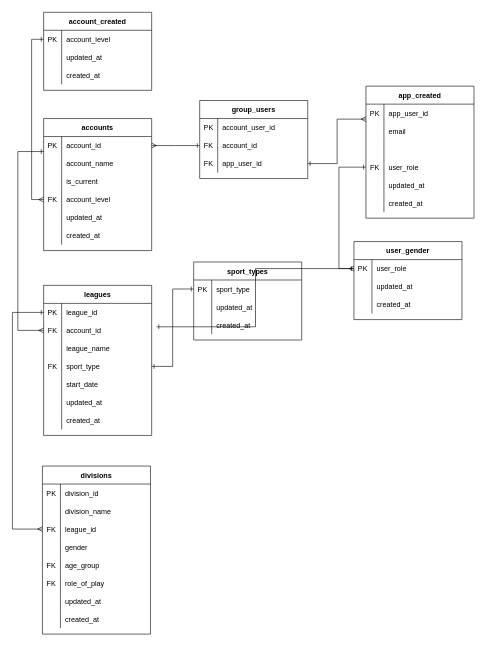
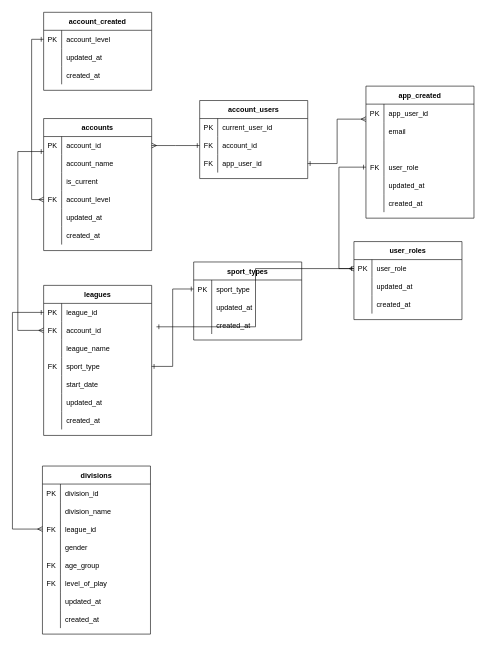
node "group_users": label "group_users" -> "account_users"
node "account_user_id": label "account_user_id" -> "current_user_id"
node "user_gender": label "user_gender" -> "user_roles"
node "role_of_play": label "role_of_play" -> "level_of_play"
